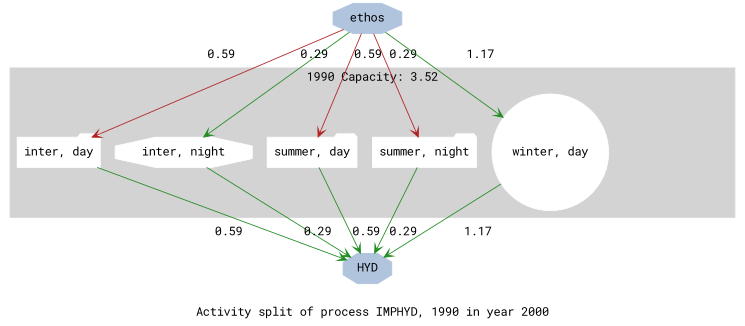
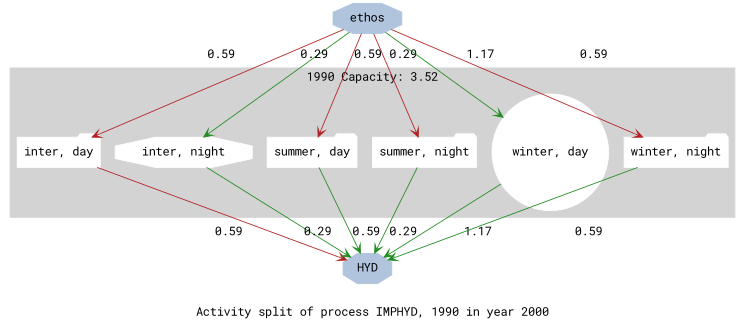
node "winter, night": added
edge "inter, day" -> "HYD": color forestgreen -> firebrick
